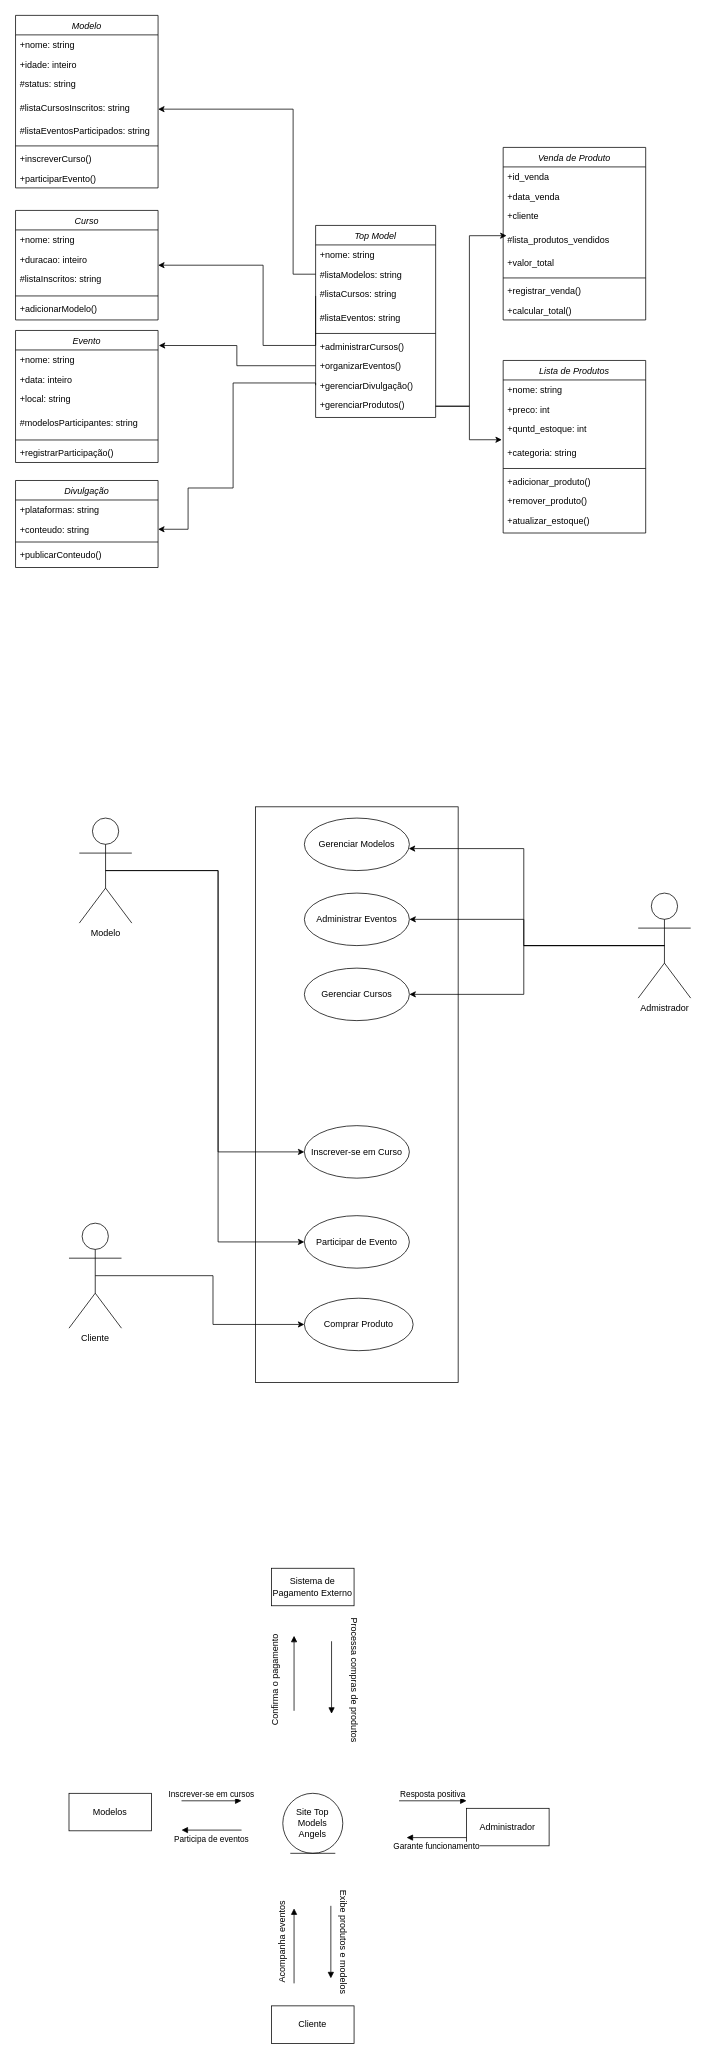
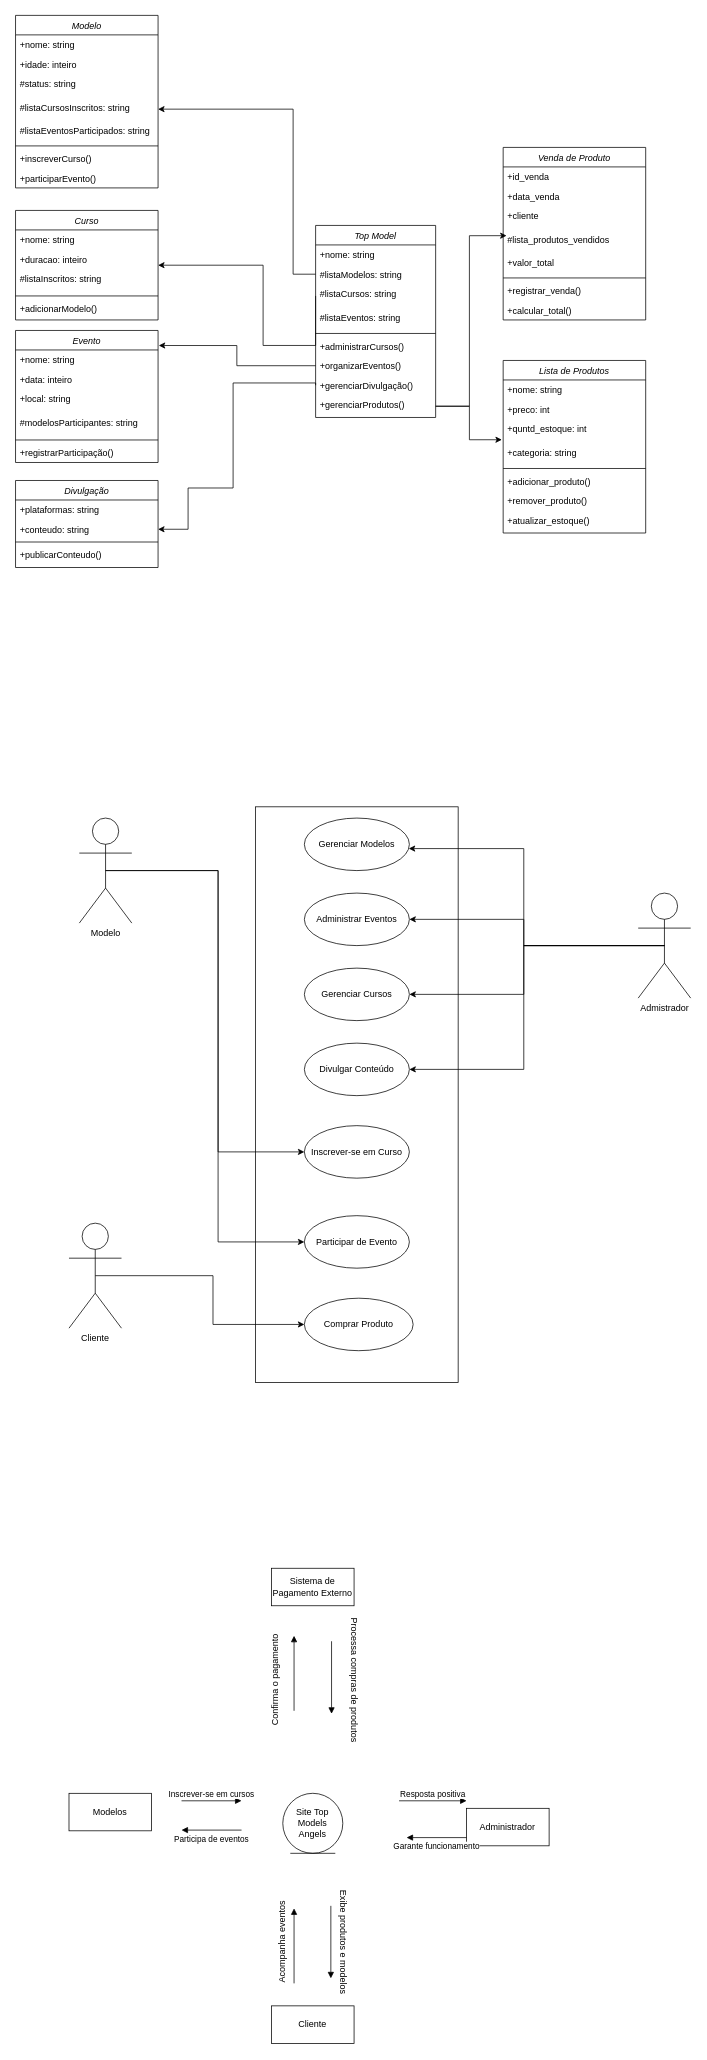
node "Divulgar Conteúdo": added
edge "Admistrador" -> "Divulgar Conteúdo": added
